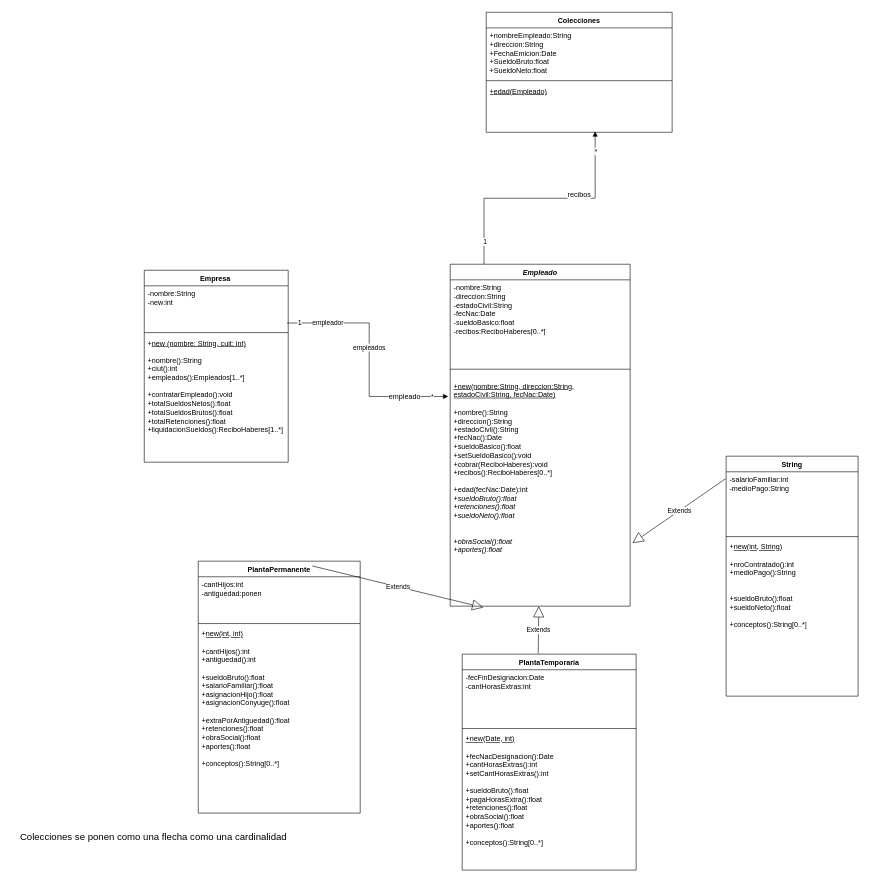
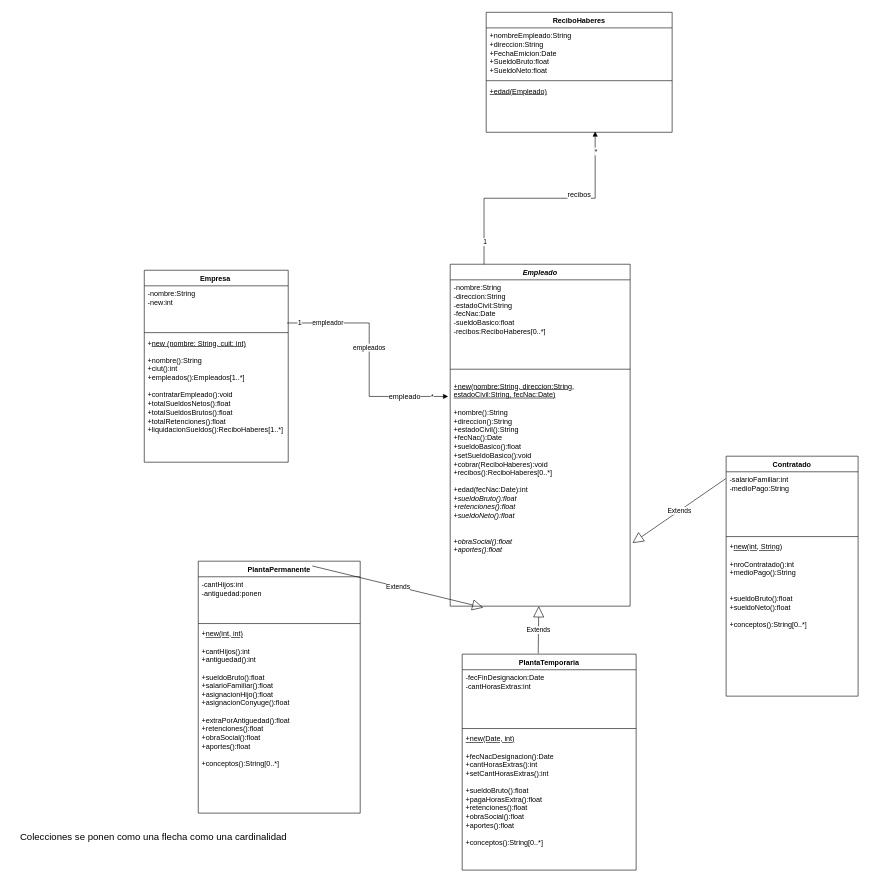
node "Colecciones": label "Colecciones" -> "ReciboHaberes"
node "String": label "String" -> "Contratado"
